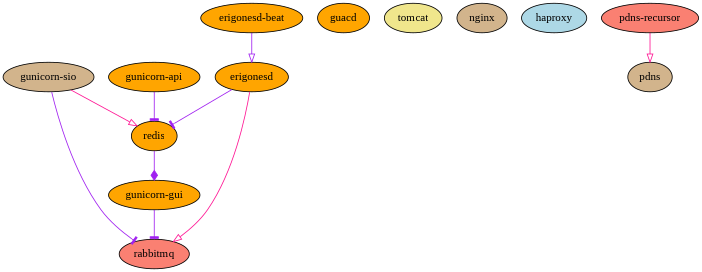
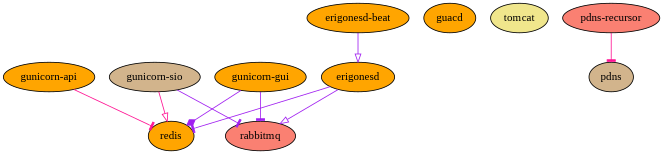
node "nginx": removed
node "haproxy": removed
edge "pdns-recursor" -> "pdns": arrowhead onormal -> tee
edge "gunicorn-api" -> "redis": color purple -> deeppink
edge "redis" -> "gunicorn-gui": reversed
edge "erigonesd" -> "rabbitmq": color deeppink -> purple
